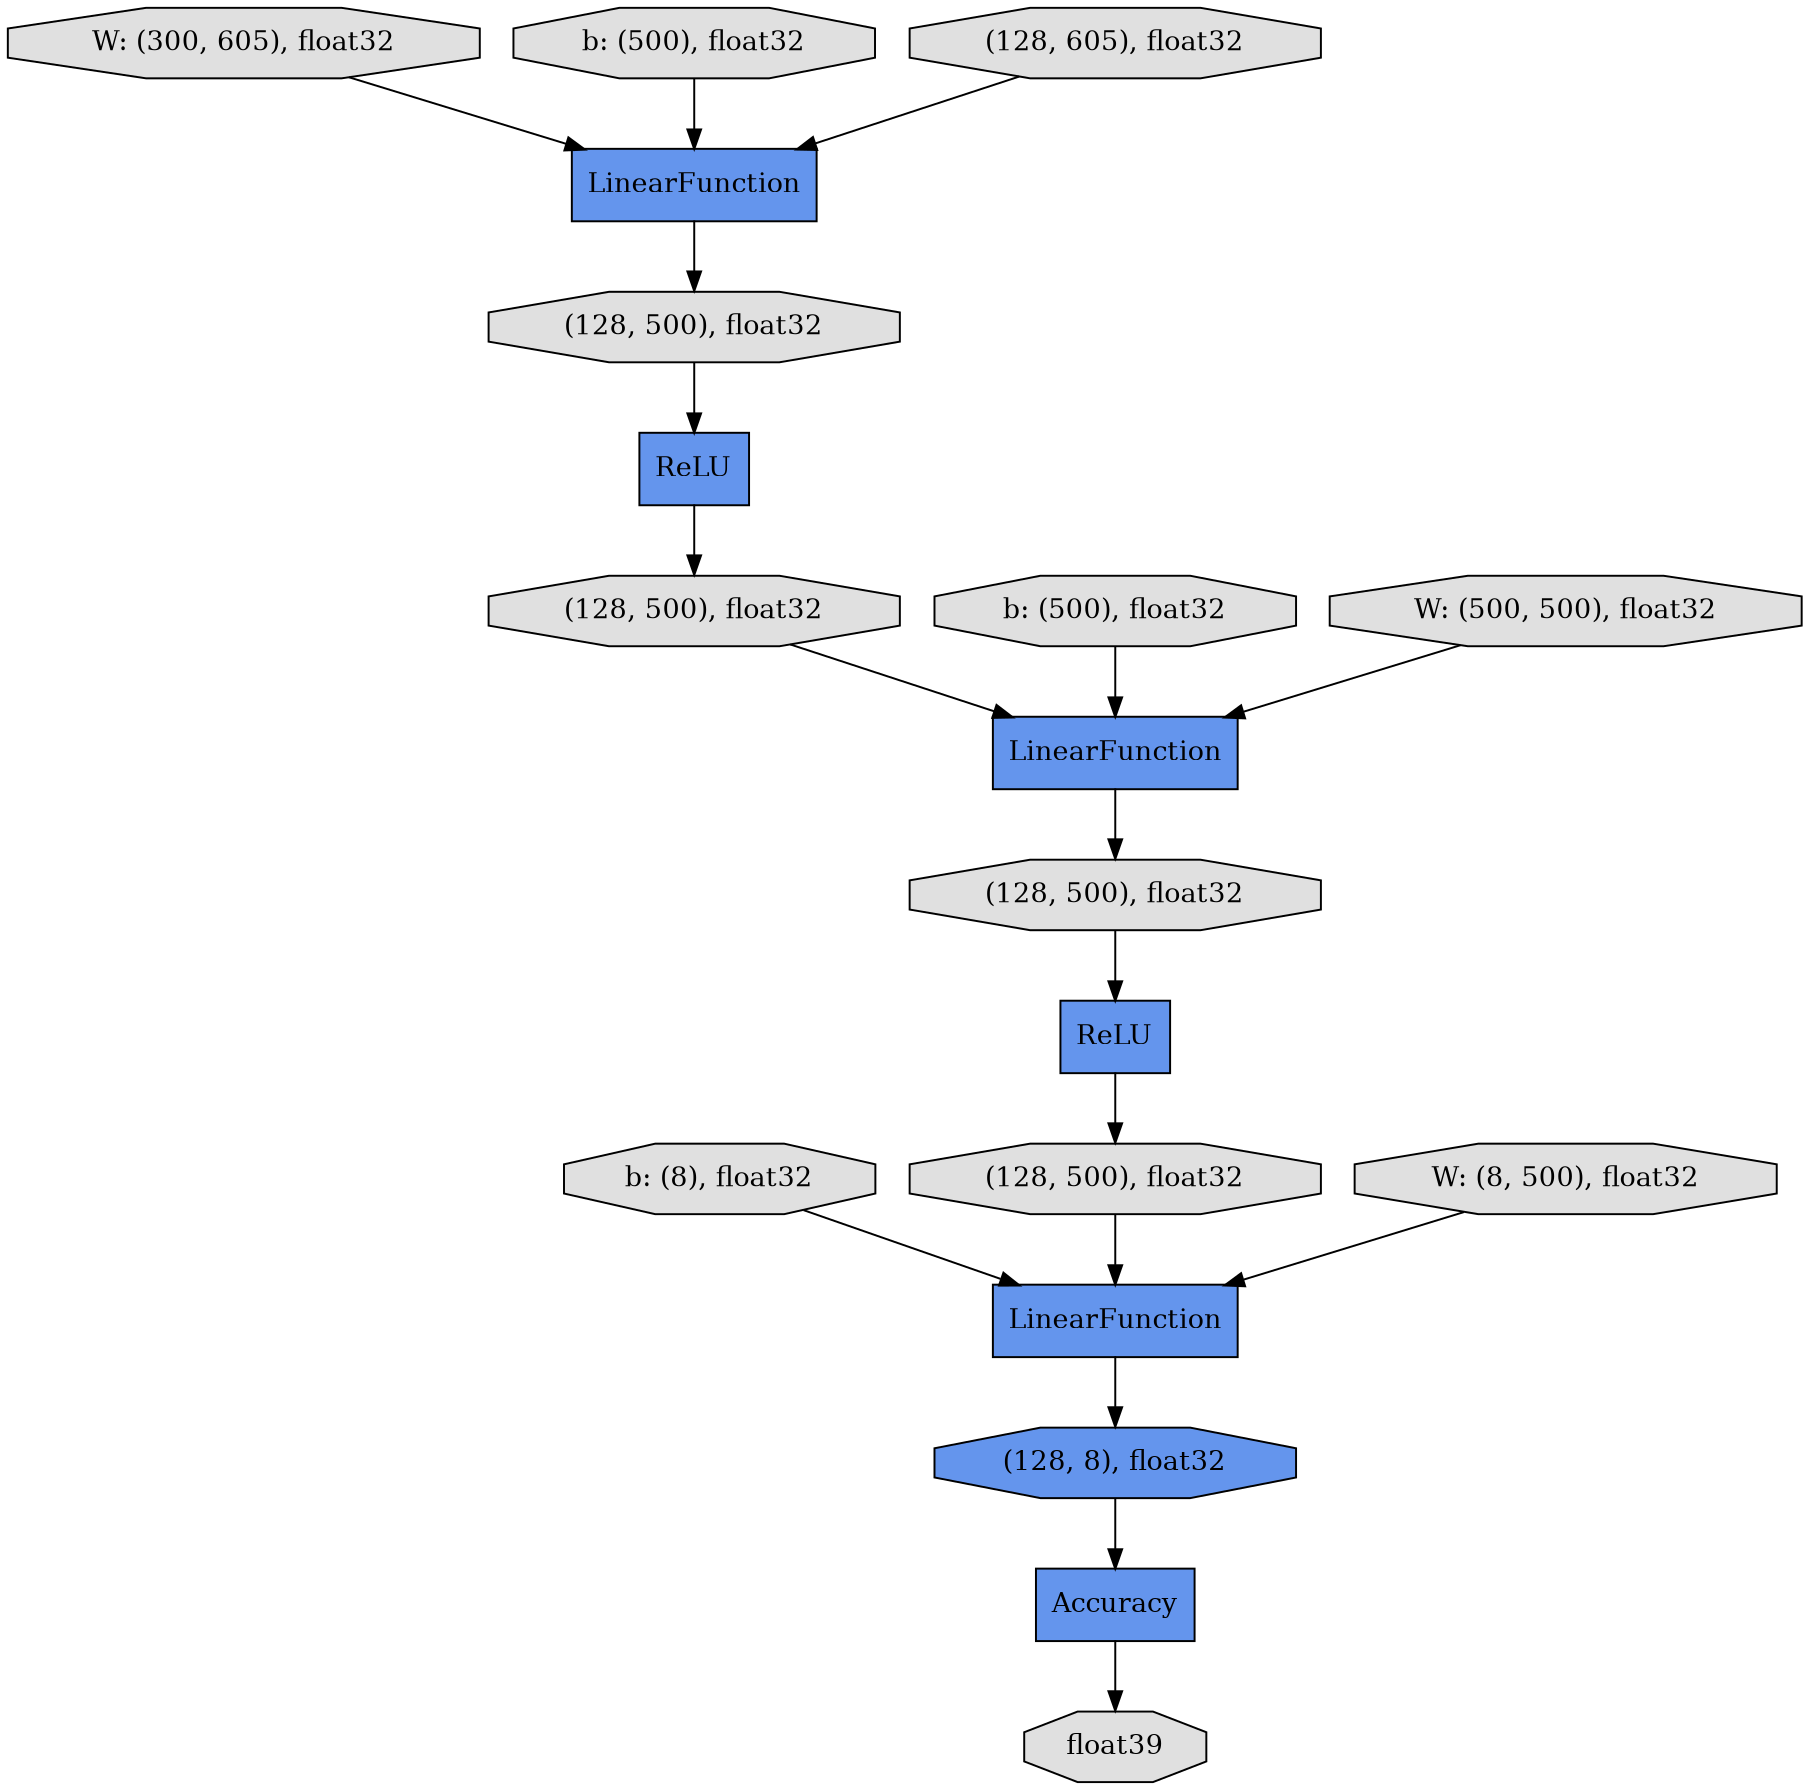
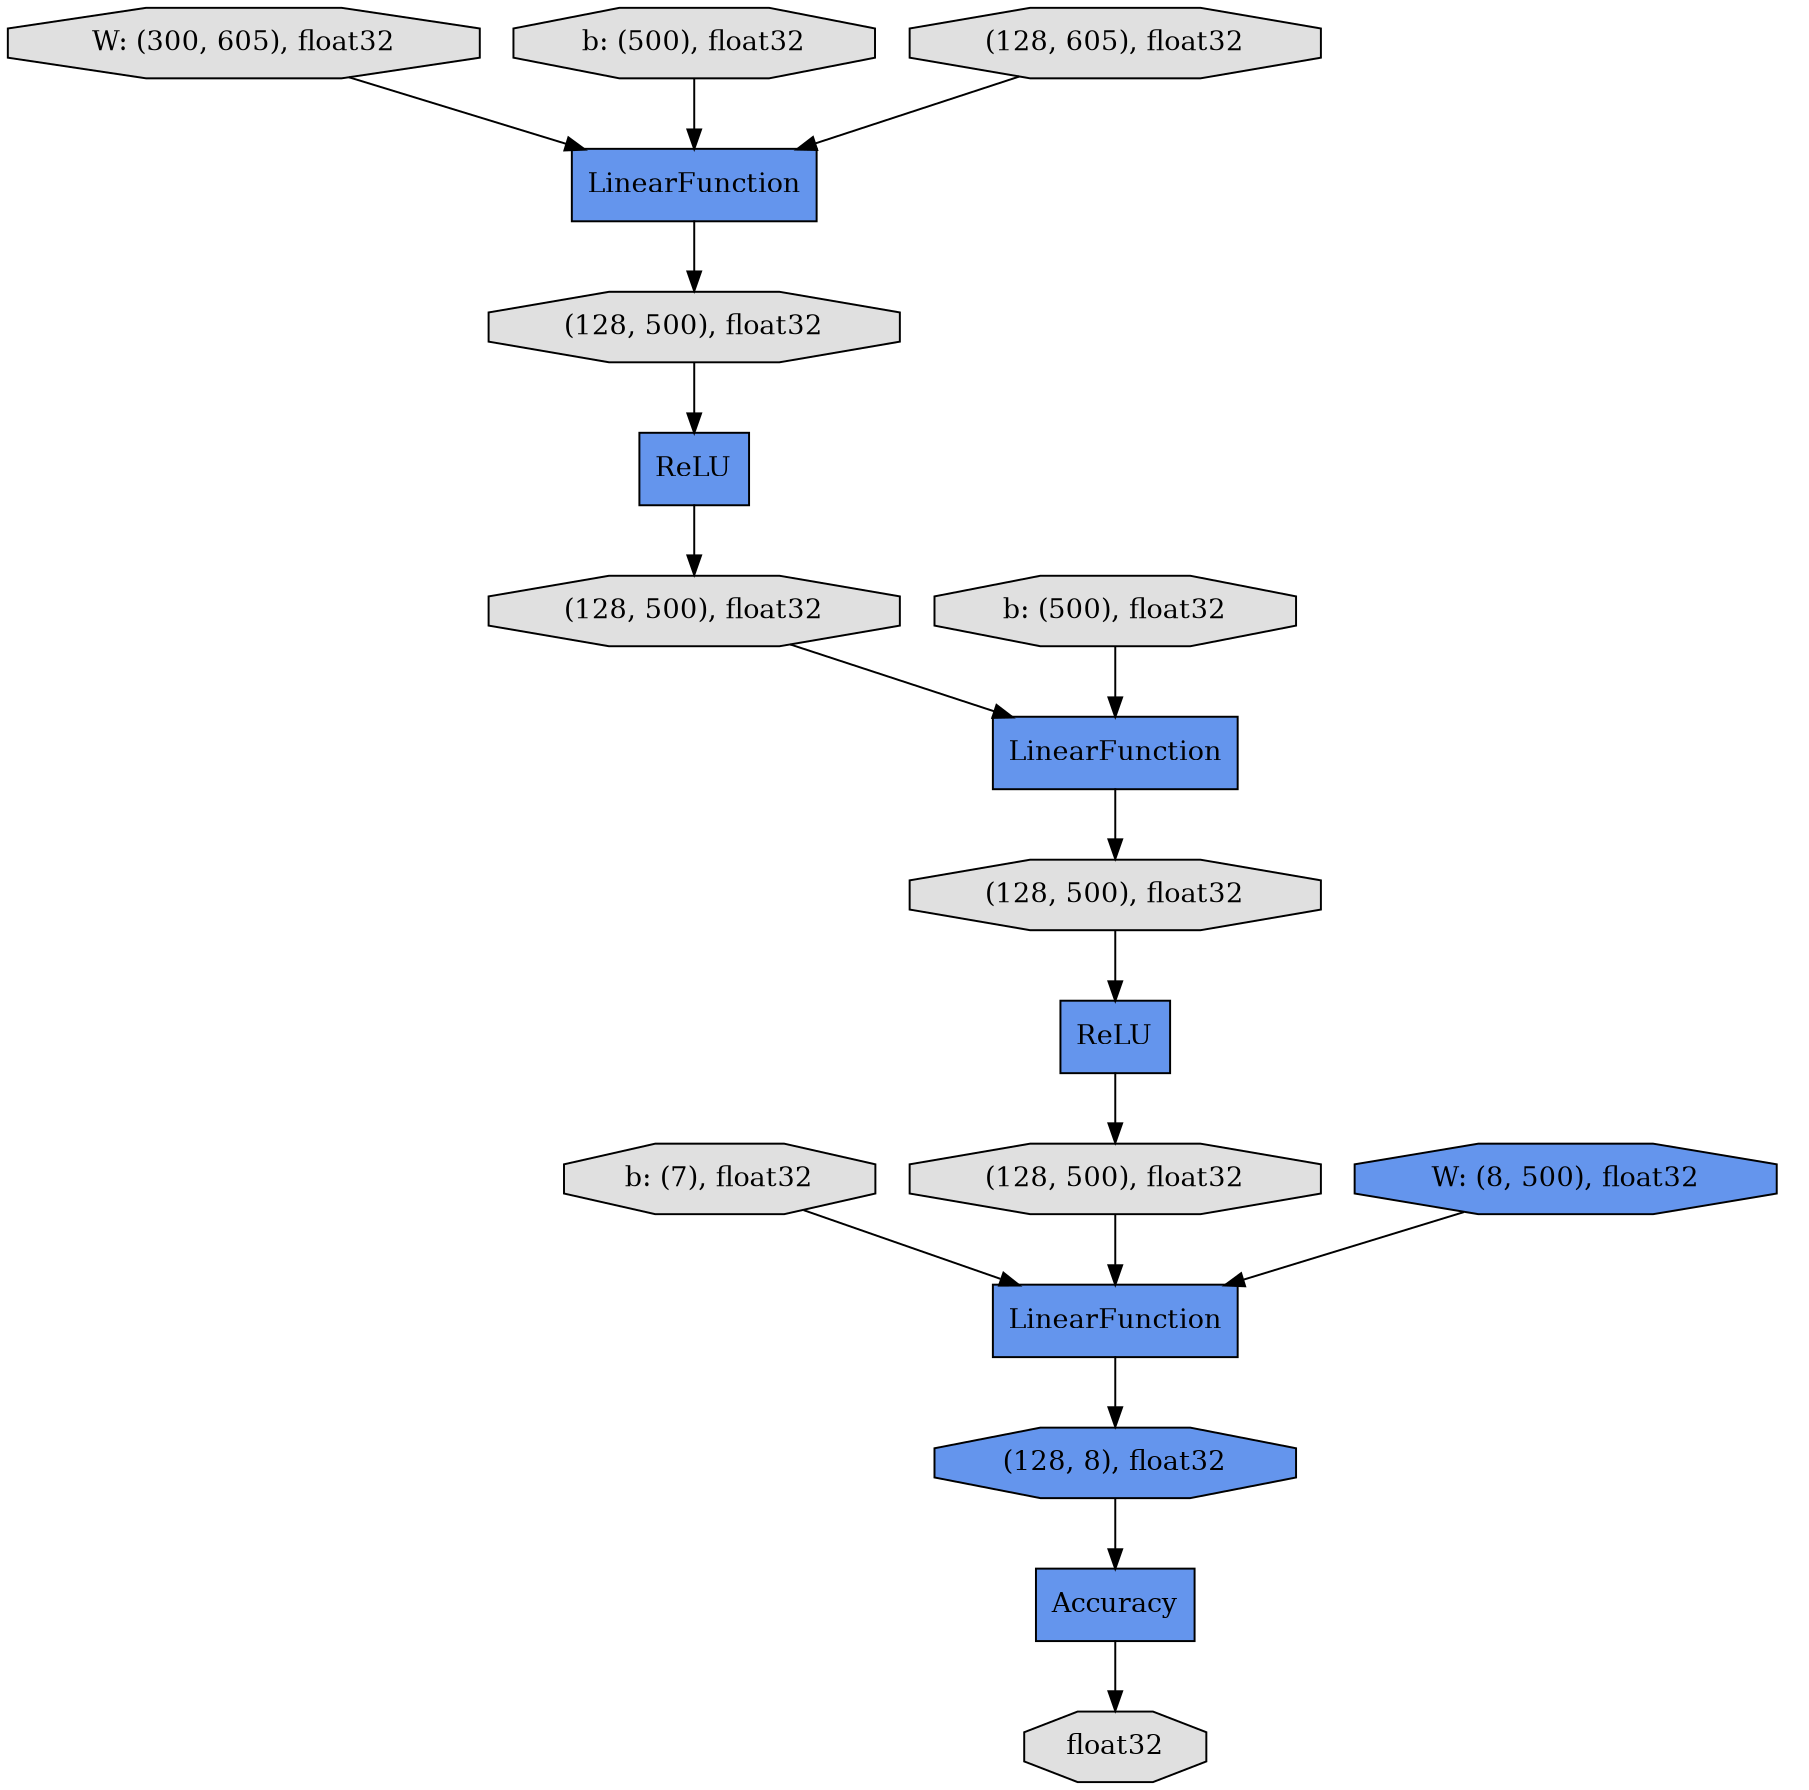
node "W: (500, 500), float32": removed
node "b: (8), float32": label "b: (8), float32" -> "b: (7), float32"
node "W: (8, 500), float32": fillcolor #e0e0e0 -> #6495ed
node "float39": label "float39" -> "float32"
